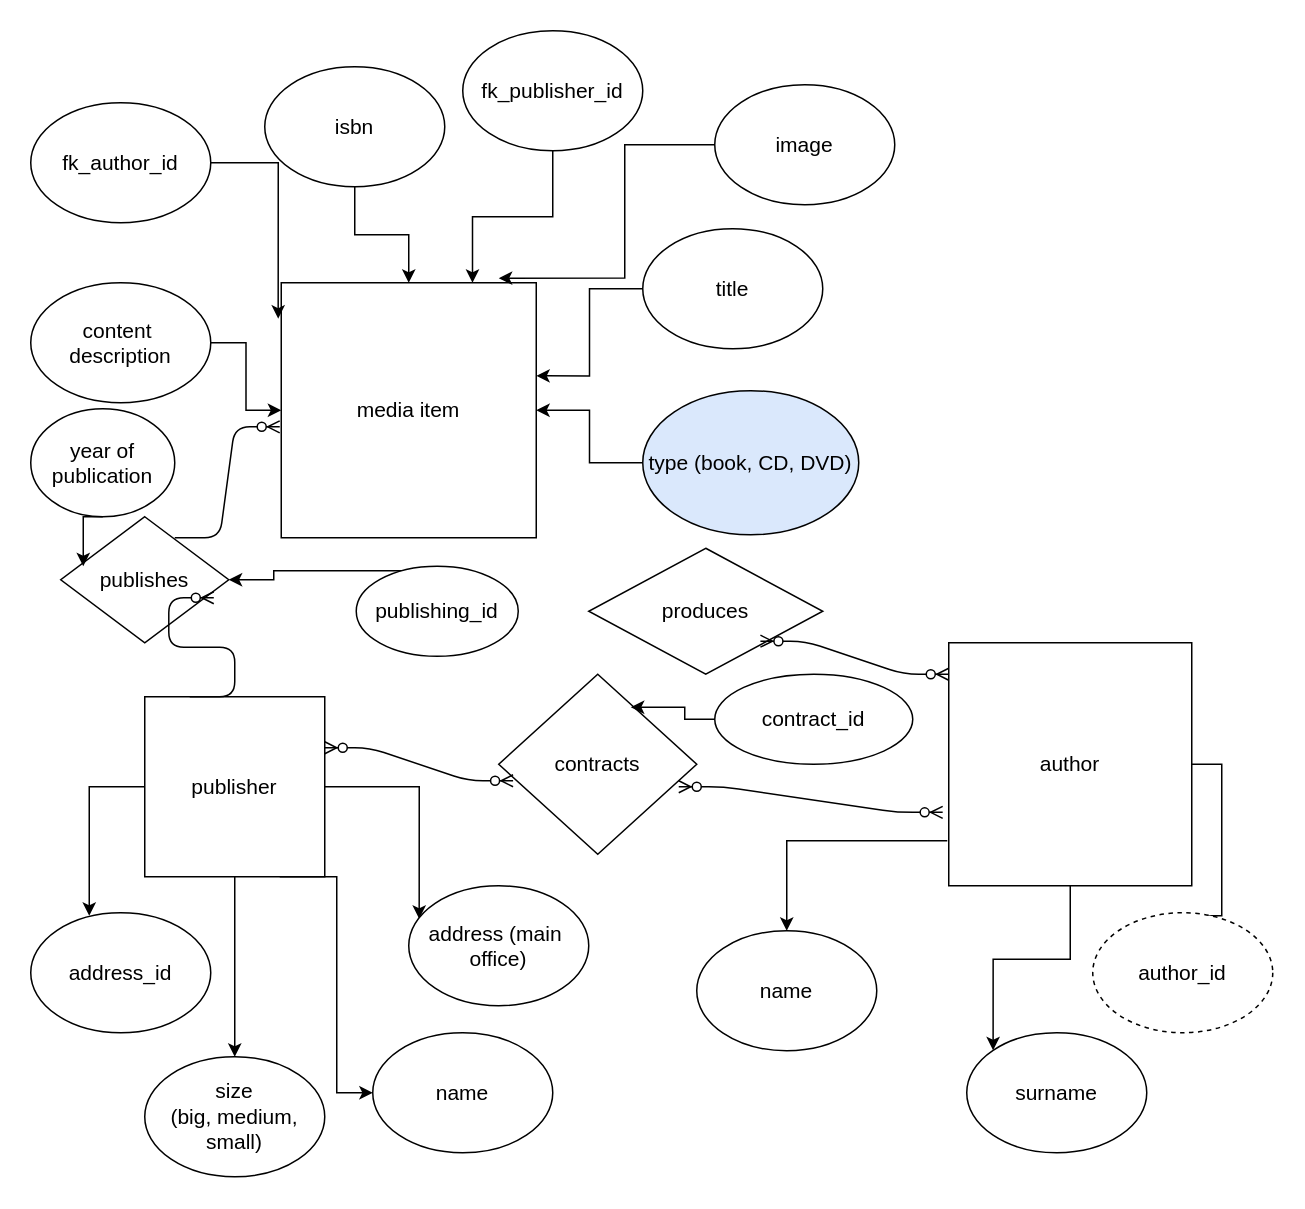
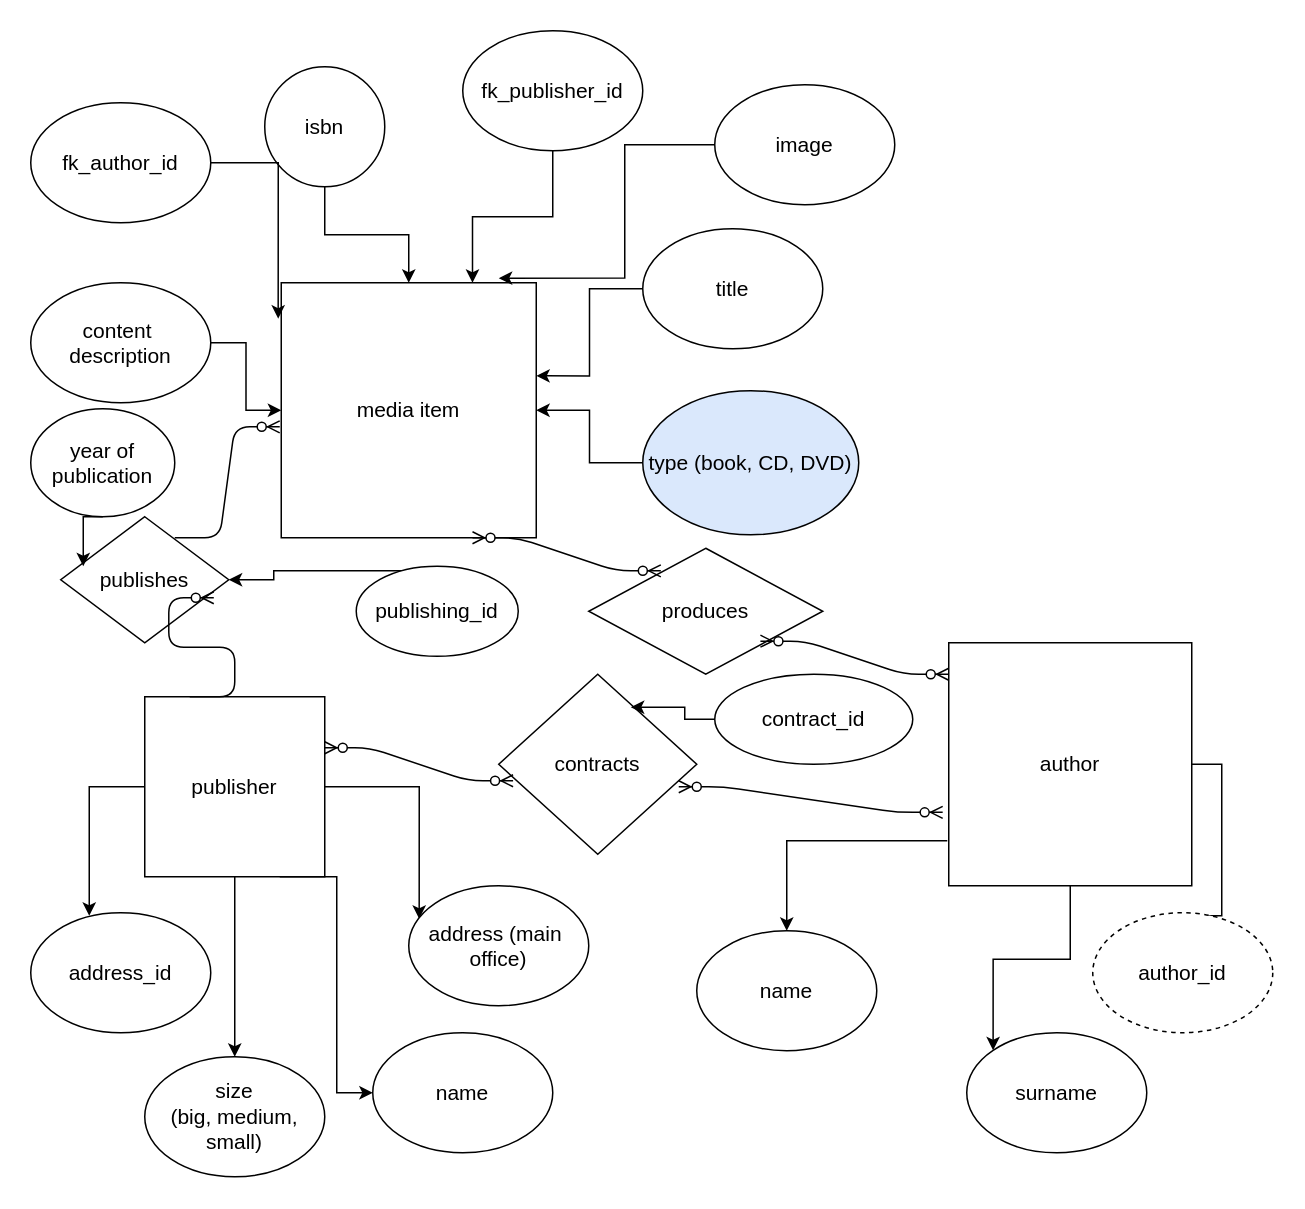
node "isbn": size 180x120 -> 120x120
edge "media item" -- "produces": added
